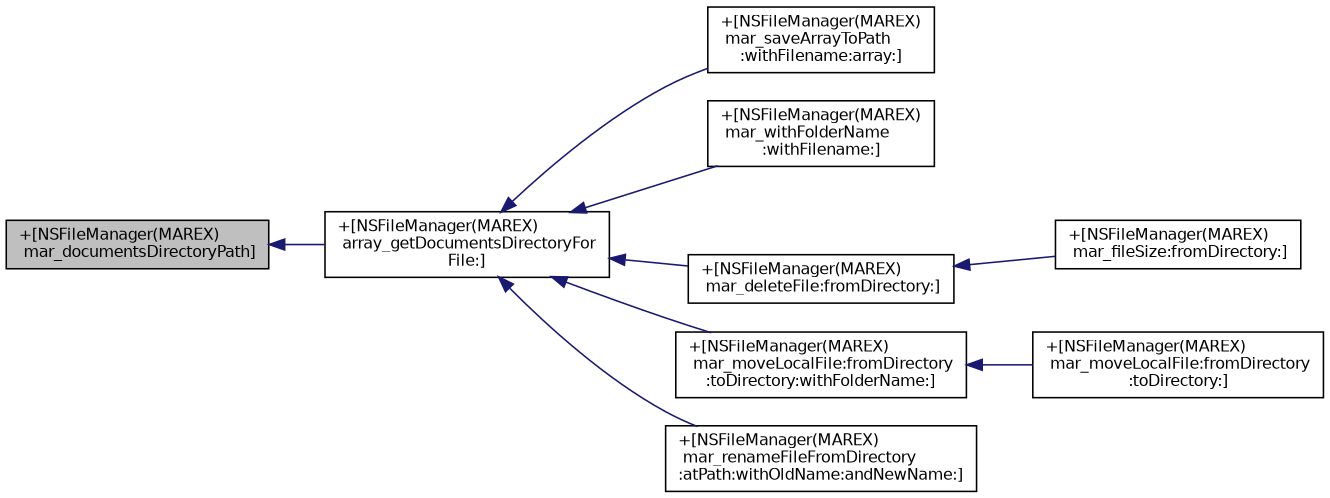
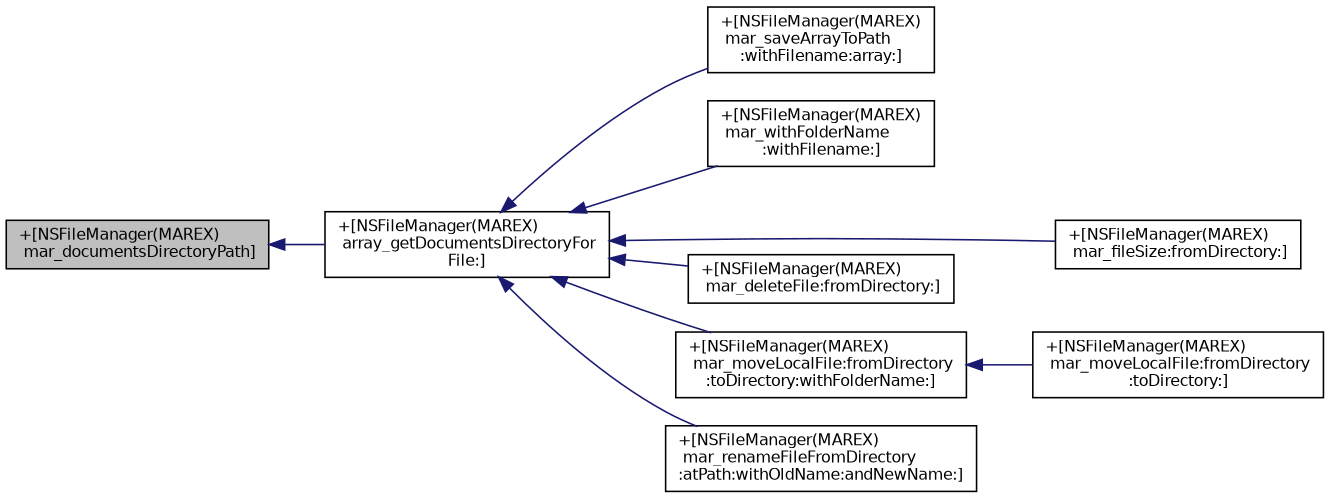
edge "+[NSFileManager(MAREX) mar_fileSize:fromDirectory:]" -> "+[NSFileManager(MAREX) mar_deleteFile:fromDirectory:]": now "+[NSFileManager(MAREX) mar_fileSize:fromDirectory:]" -> "+[NSFileManager(MAREX) array_getDocumentsDirectoryFor File:]"
